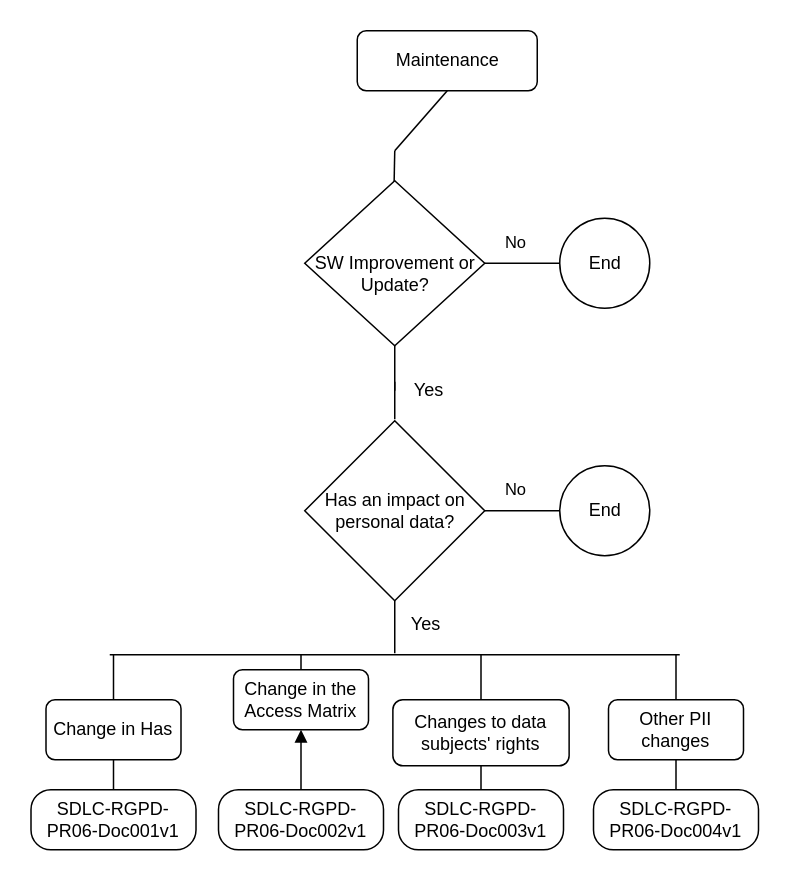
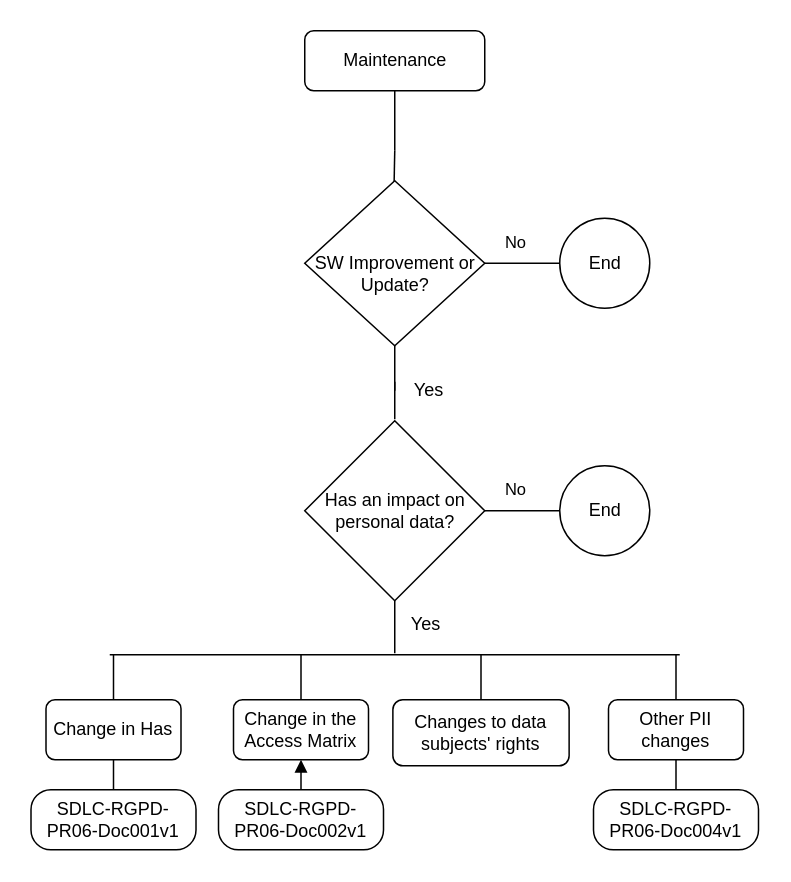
node "Maintenance": moved (447, 61) -> (395, 61)
node "Change in the Access Matrix": moved (301, 700) -> (301, 730)
edge "Changes to data subjects' rights" -- "SDLC-RGPD-PR06-Doc003v1": removed
node "SDLC-RGPD-PR06-Doc003v1": removed
